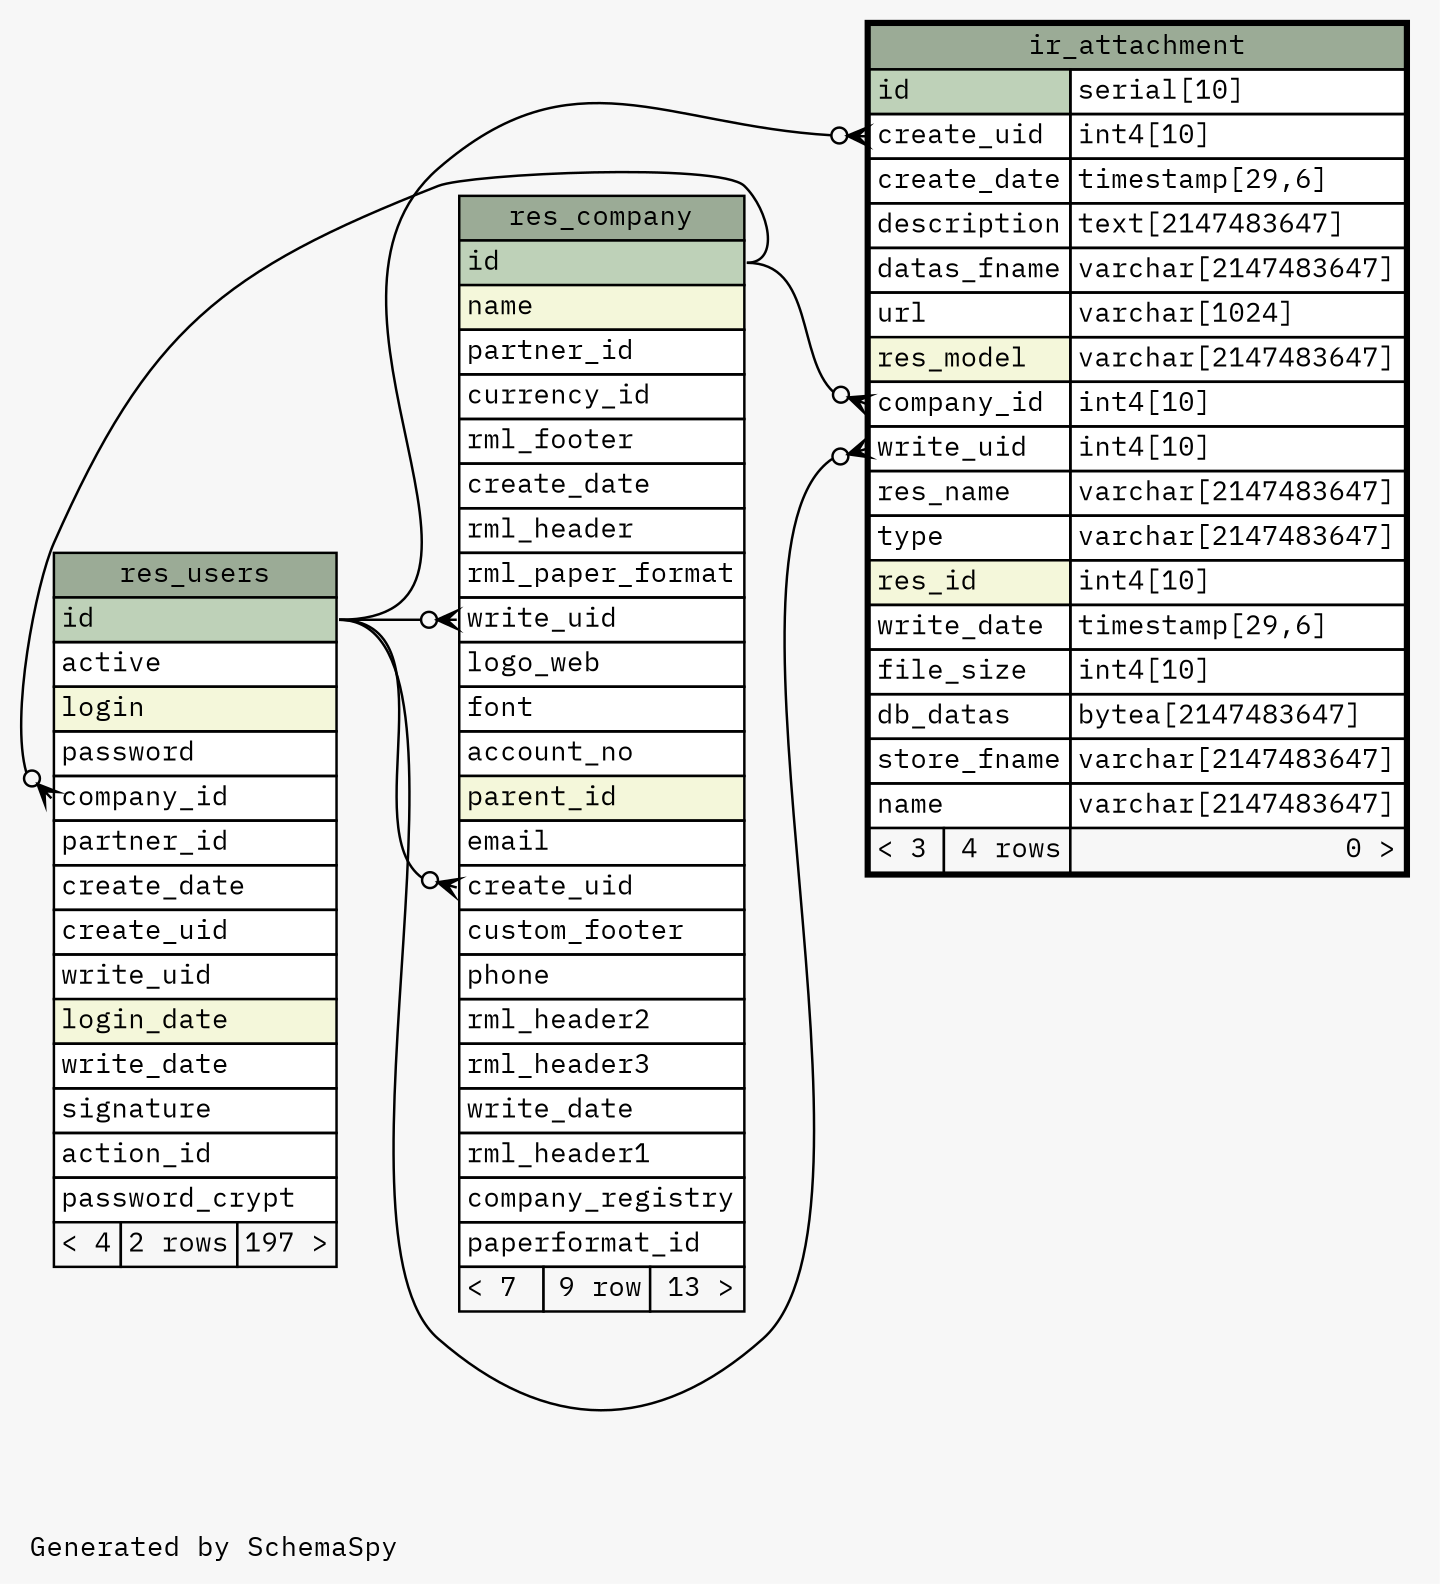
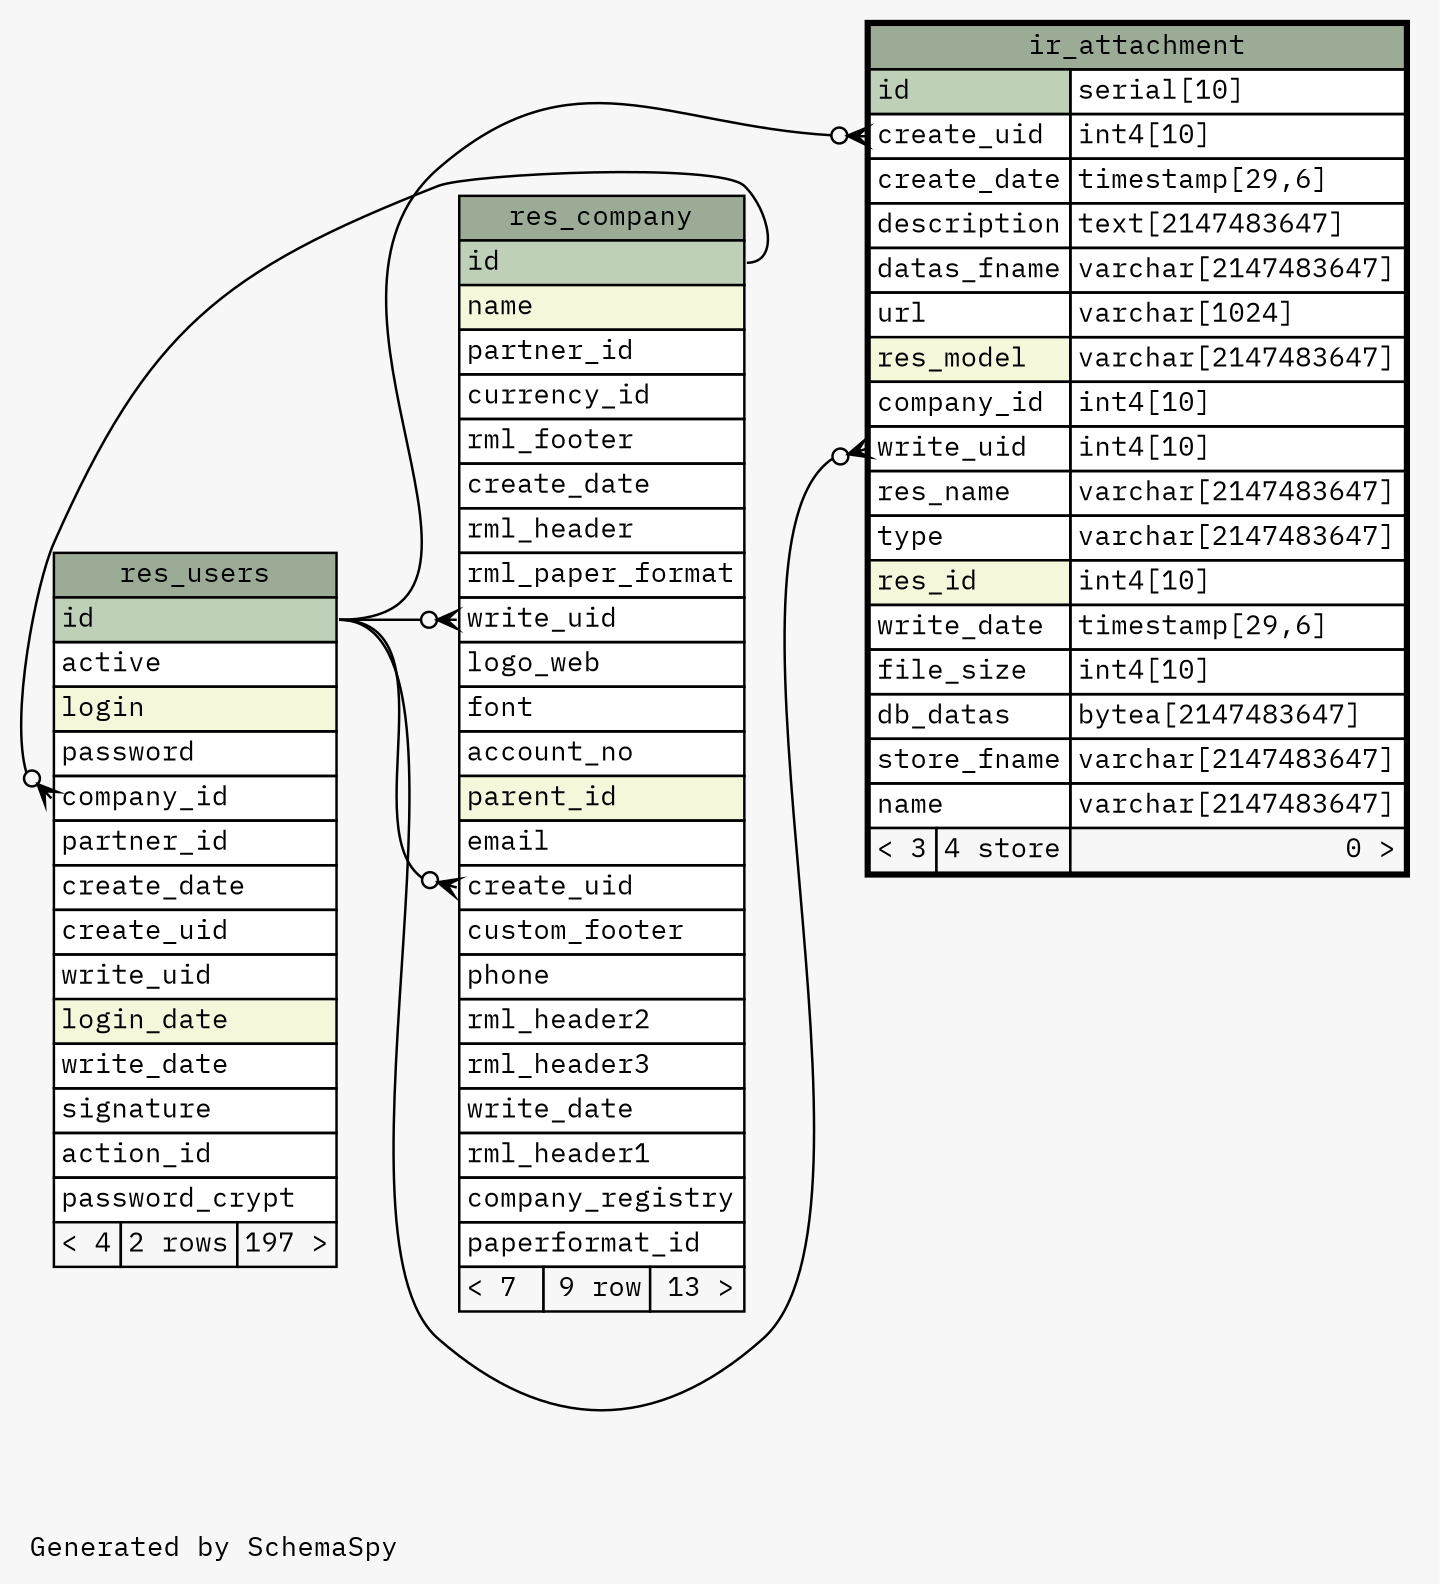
edge "res_company" -> "ir_attachment": removed
node "ir_attachment": text "4 rows" -> "4 store"
